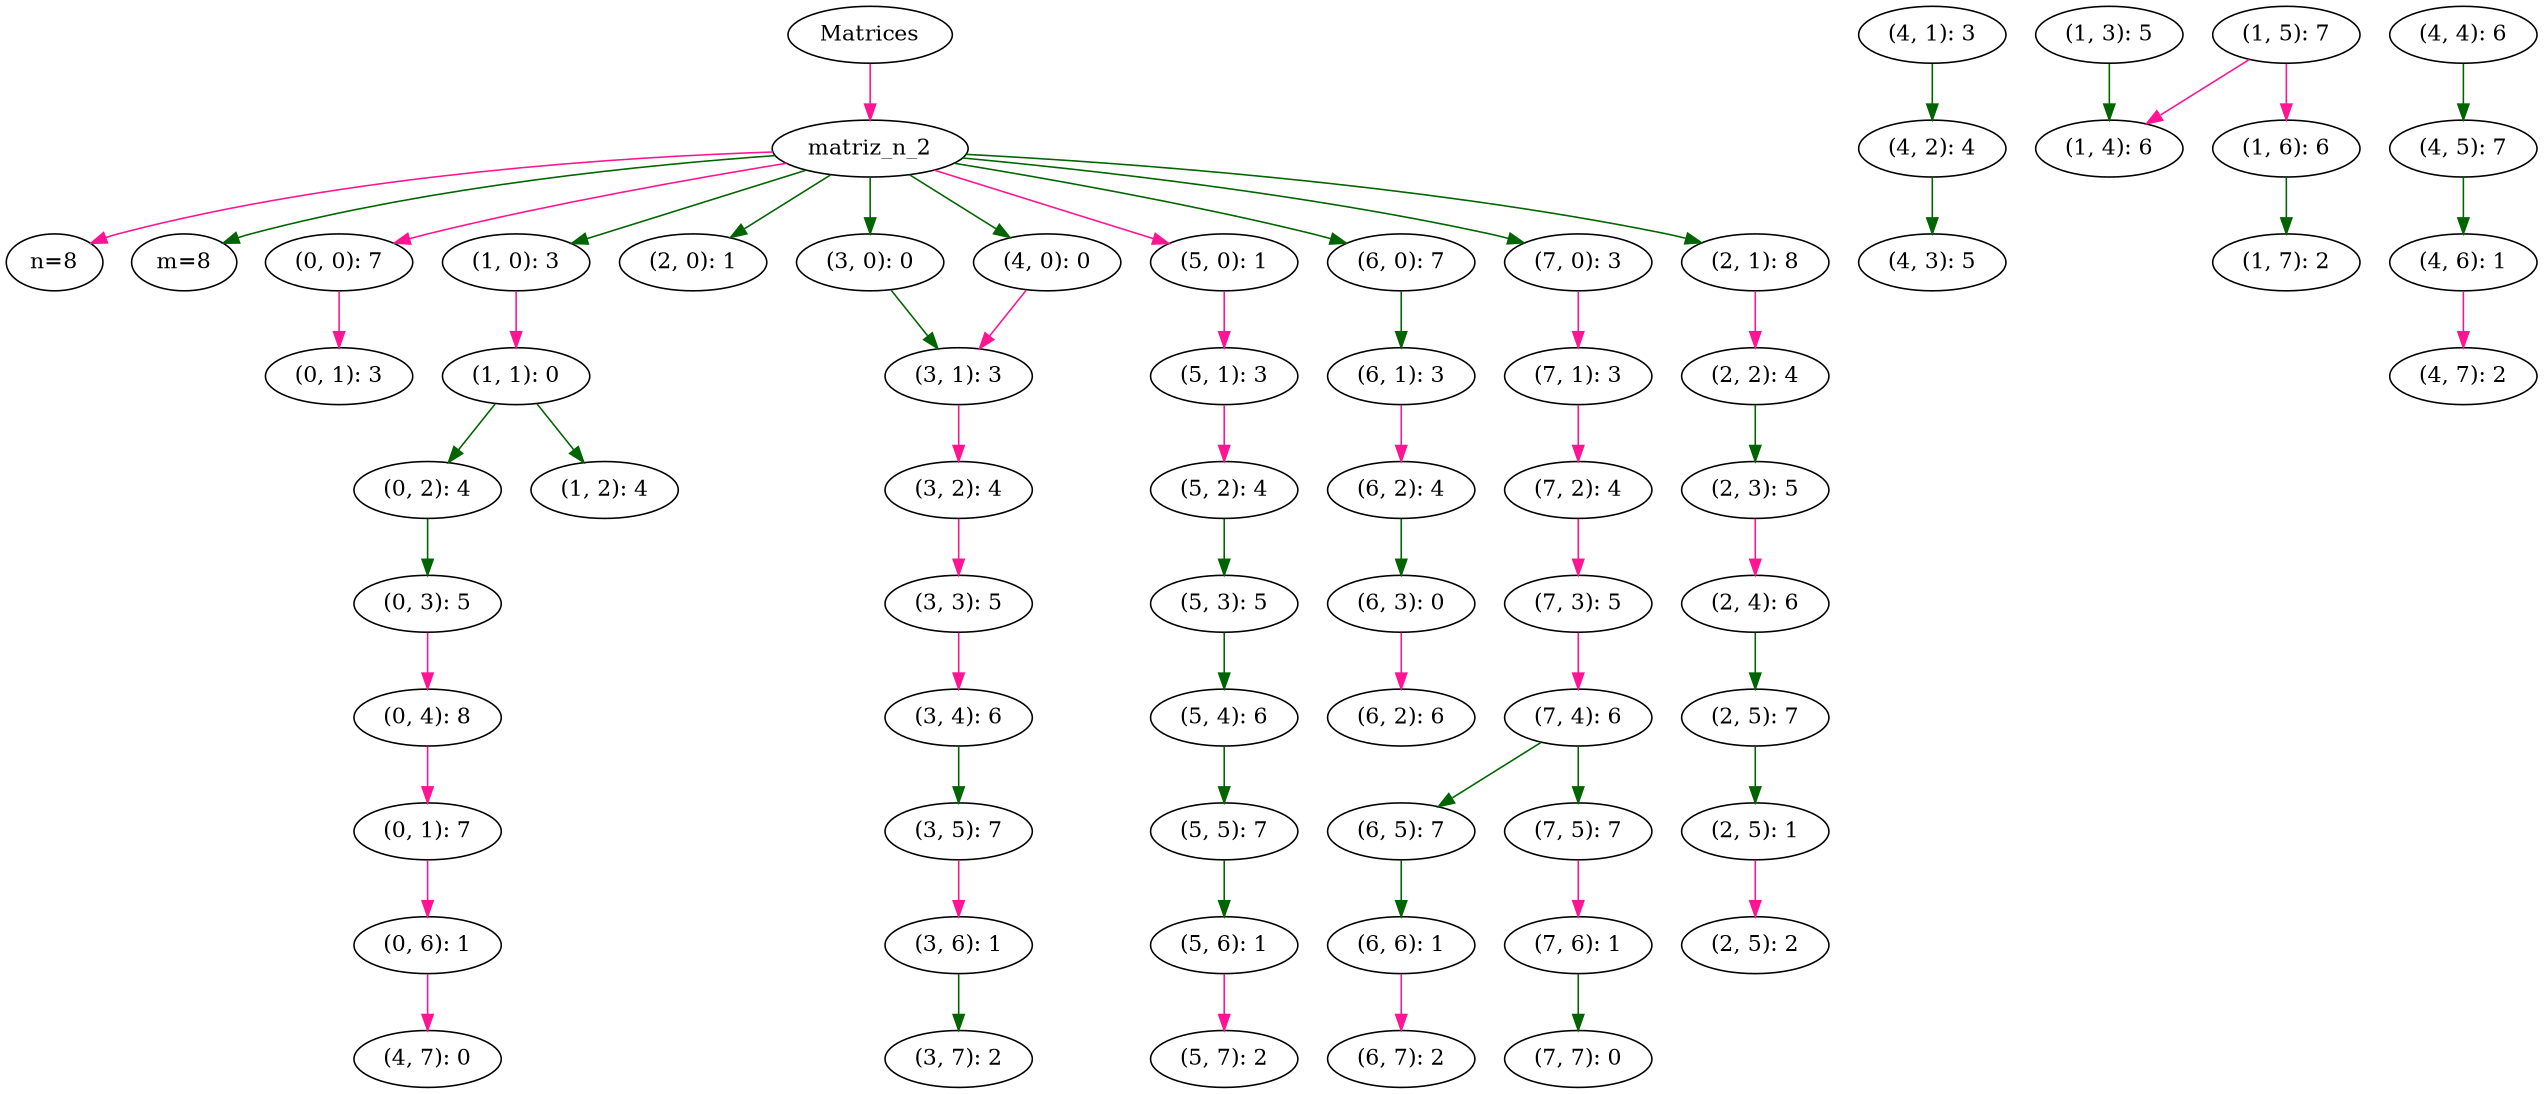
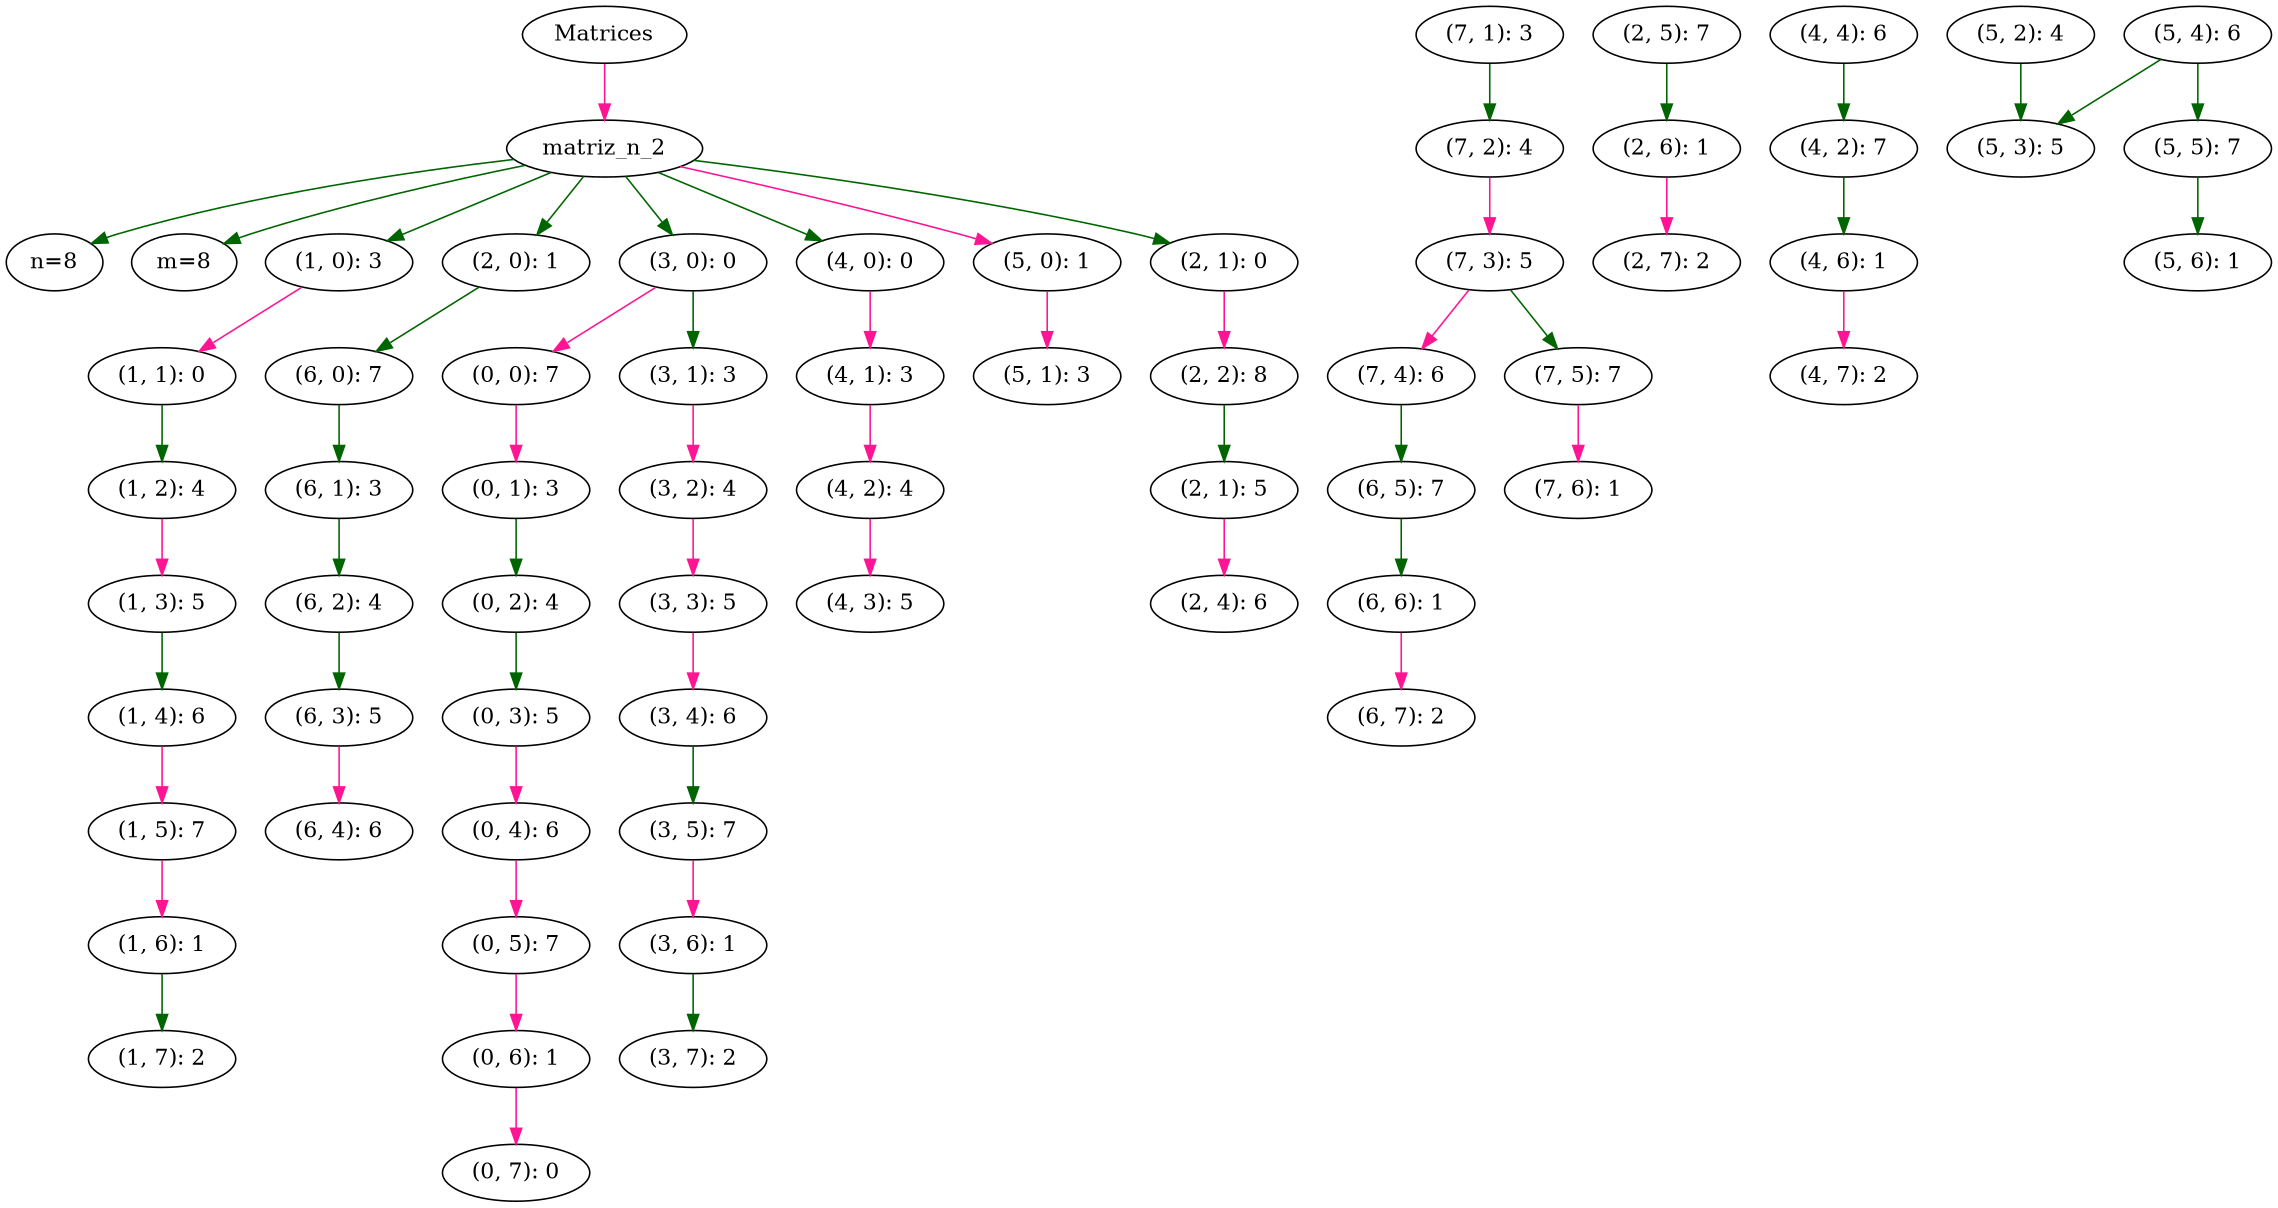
edge "(4, 1): 3" -> "(4, 2): 4": color darkgreen -> deeppink
edge "(1, 5): 7" -> "(1, 4): 6": reversed
node "(1, 6): 6": label "(1, 6): 6" -> "(1, 6): 1"
node "(4, 5): 7": label "(4, 5): 7" -> "(4, 2): 7"
edge "matriz_n_2" -> "n=8": color deeppink -> darkgreen
edge "matriz_n_2" -> "(0, 0): 7": now "(3, 0): 0" -> "(0, 0): 7"
edge "matriz_n_2" -> "(6, 0): 7": now "(2, 0): 1" -> "(6, 0): 7"
edge "(4, 2): 4" -> "(4, 3): 5": color darkgreen -> deeppink
node "(7, 0): 3": removed
node "(2, 1): 8": label "(2, 1): 8" -> "(2, 1): 0"
edge "(4, 0): 0" -> "(3, 1): 3": now "(4, 0): 0" -> "(4, 1): 3"
node "(2, 2): 4": label "(2, 2): 4" -> "(2, 2): 8"
edge "(5, 1): 3" -> "(5, 2): 4": removed
edge "(6, 1): 3" -> "(6, 2): 4": color deeppink -> darkgreen
edge "(7, 1): 3" -> "(7, 2): 4": color deeppink -> darkgreen
edge "(1, 1): 0" -> "(0, 2): 4": now "(0, 1): 3" -> "(0, 2): 4"
node "(2, 3): 5": label "(2, 3): 5" -> "(2, 1): 5"
edge "(1, 2): 4" -> "(1, 3): 5": added
node "(6, 3): 0": label "(6, 3): 0" -> "(6, 3): 5"
edge "(5, 3): 5" -> "(5, 4): 6": reversed
edge "(2, 4): 6" -> "(2, 5): 7": removed
node "(0, 4): 8": label "(0, 4): 8" -> "(0, 4): 6"
node "(6, 2): 6": label "(6, 2): 6" -> "(6, 4): 6"
edge "(7, 4): 6" -> "(7, 5): 7": now "(7, 3): 5" -> "(7, 5): 7"
node "(0, 1): 7": label "(0, 1): 7" -> "(0, 5): 7"
node "(2, 5): 1": label "(2, 5): 1" -> "(2, 6): 1"
node "(2, 5): 2": label "(2, 5): 2" -> "(2, 7): 2"
node "(4, 7): 0": label "(4, 7): 0" -> "(0, 7): 0"
node "(5, 7): 2": removed
node "(7, 7): 0": removed
